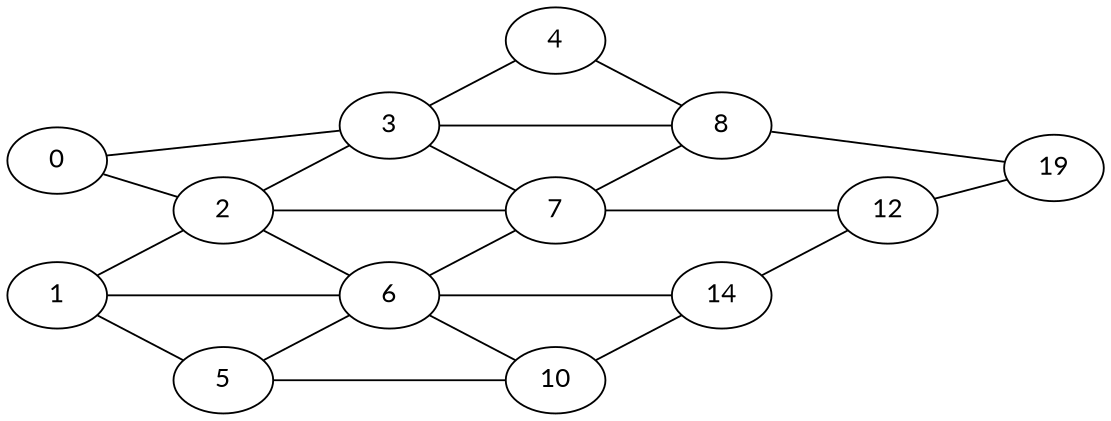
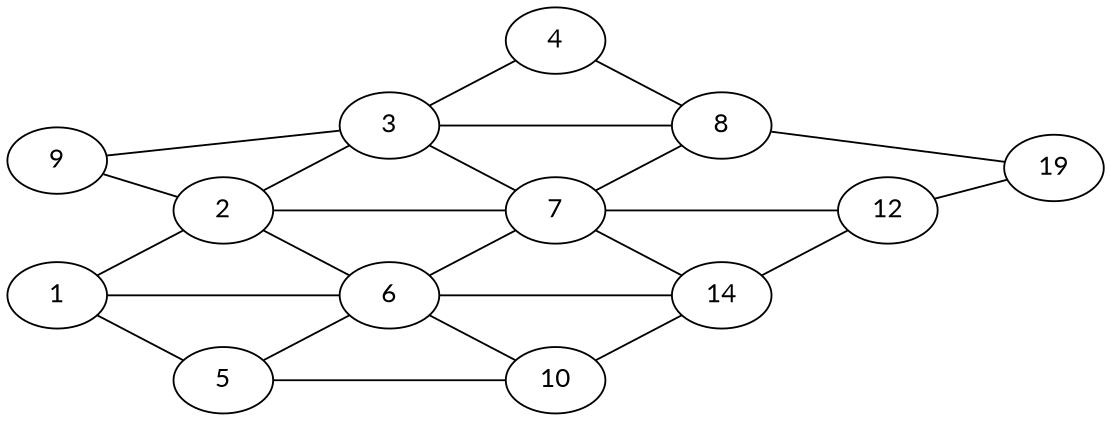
node "0": label "0" -> "9"
edge "7" -- "14": added
